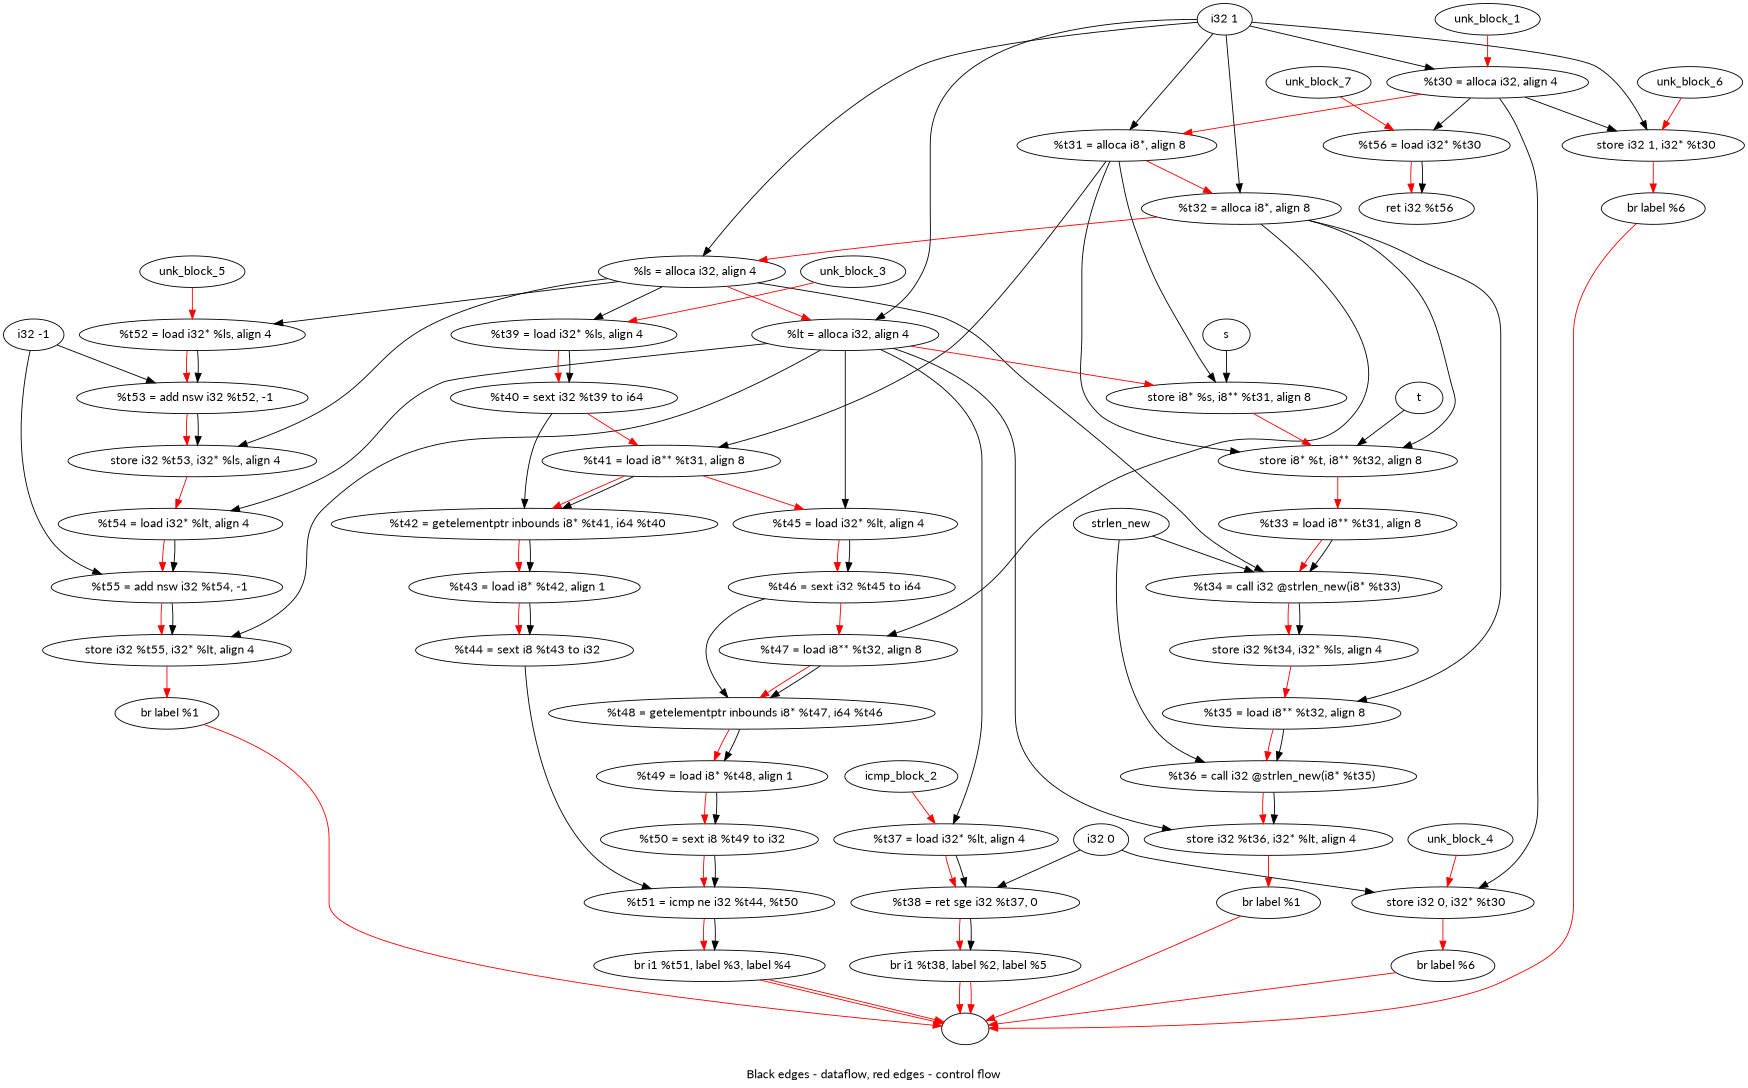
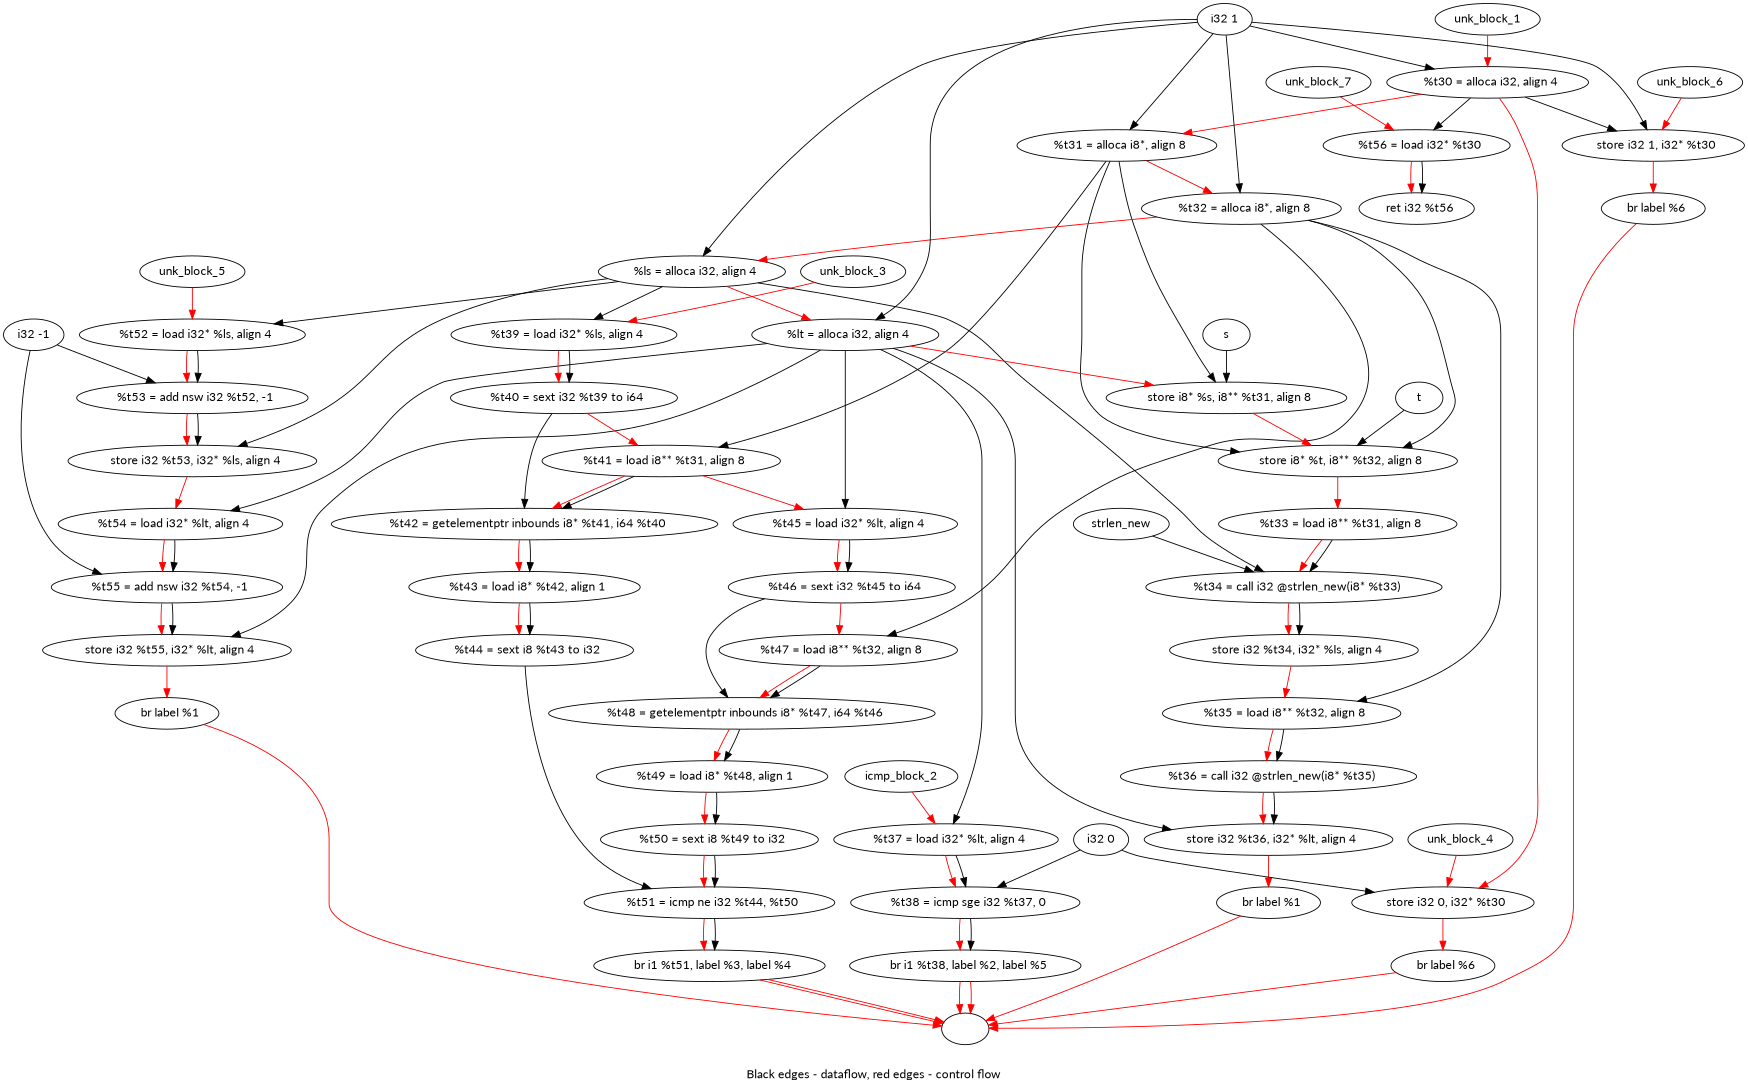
edge "%t30 = alloca i32, align 4" -> "store i32 0, i32* %t30": color black -> red
edge "strlen_new" -> "%t36 = call i32 @strlen_new(i8* %t35)": removed
node "%t38 = ret sge i32 %t37, 0": label "%t38 = ret sge i32 %t37, 0" -> "%t38 = icmp sge i32 %t37, 0"
